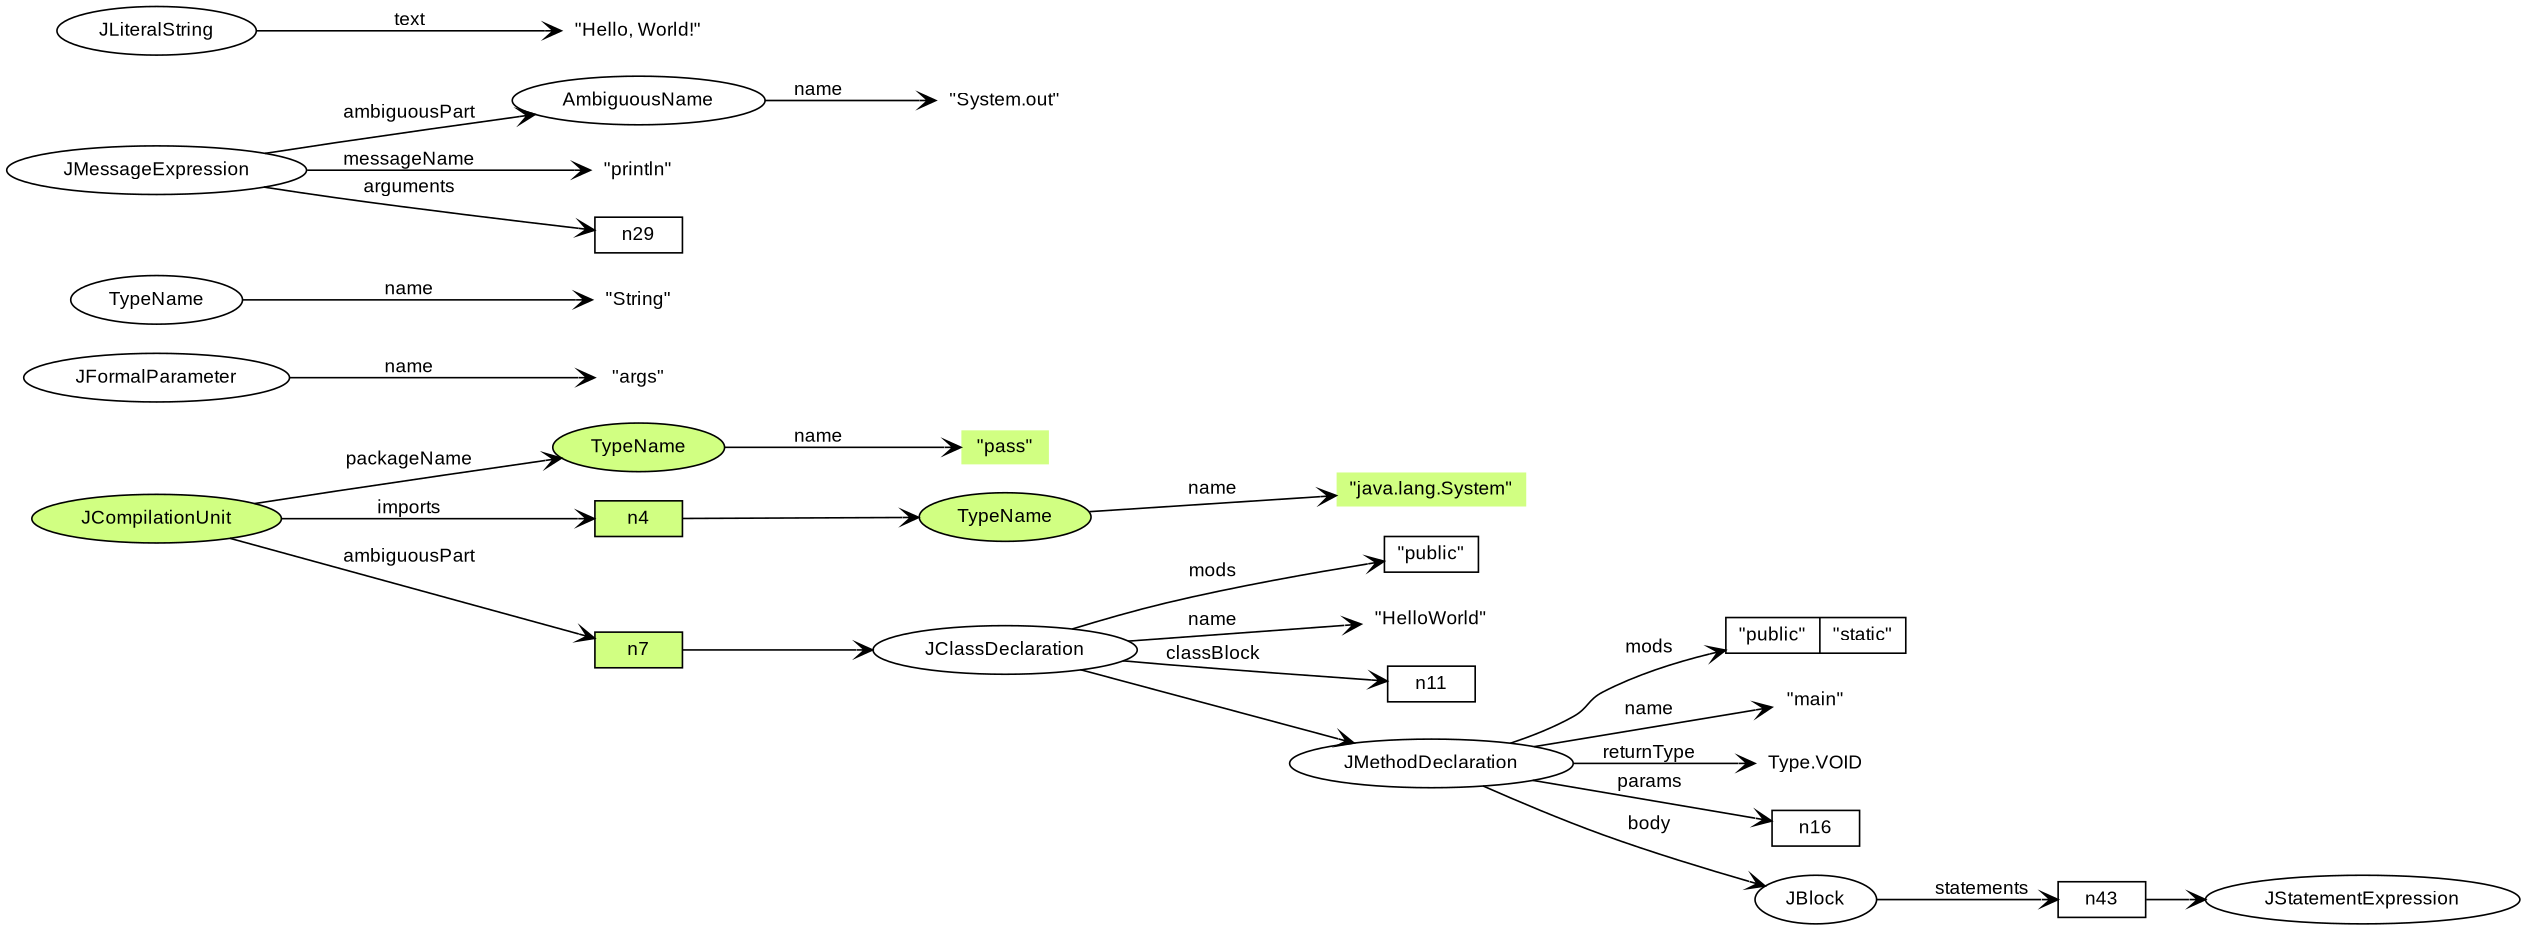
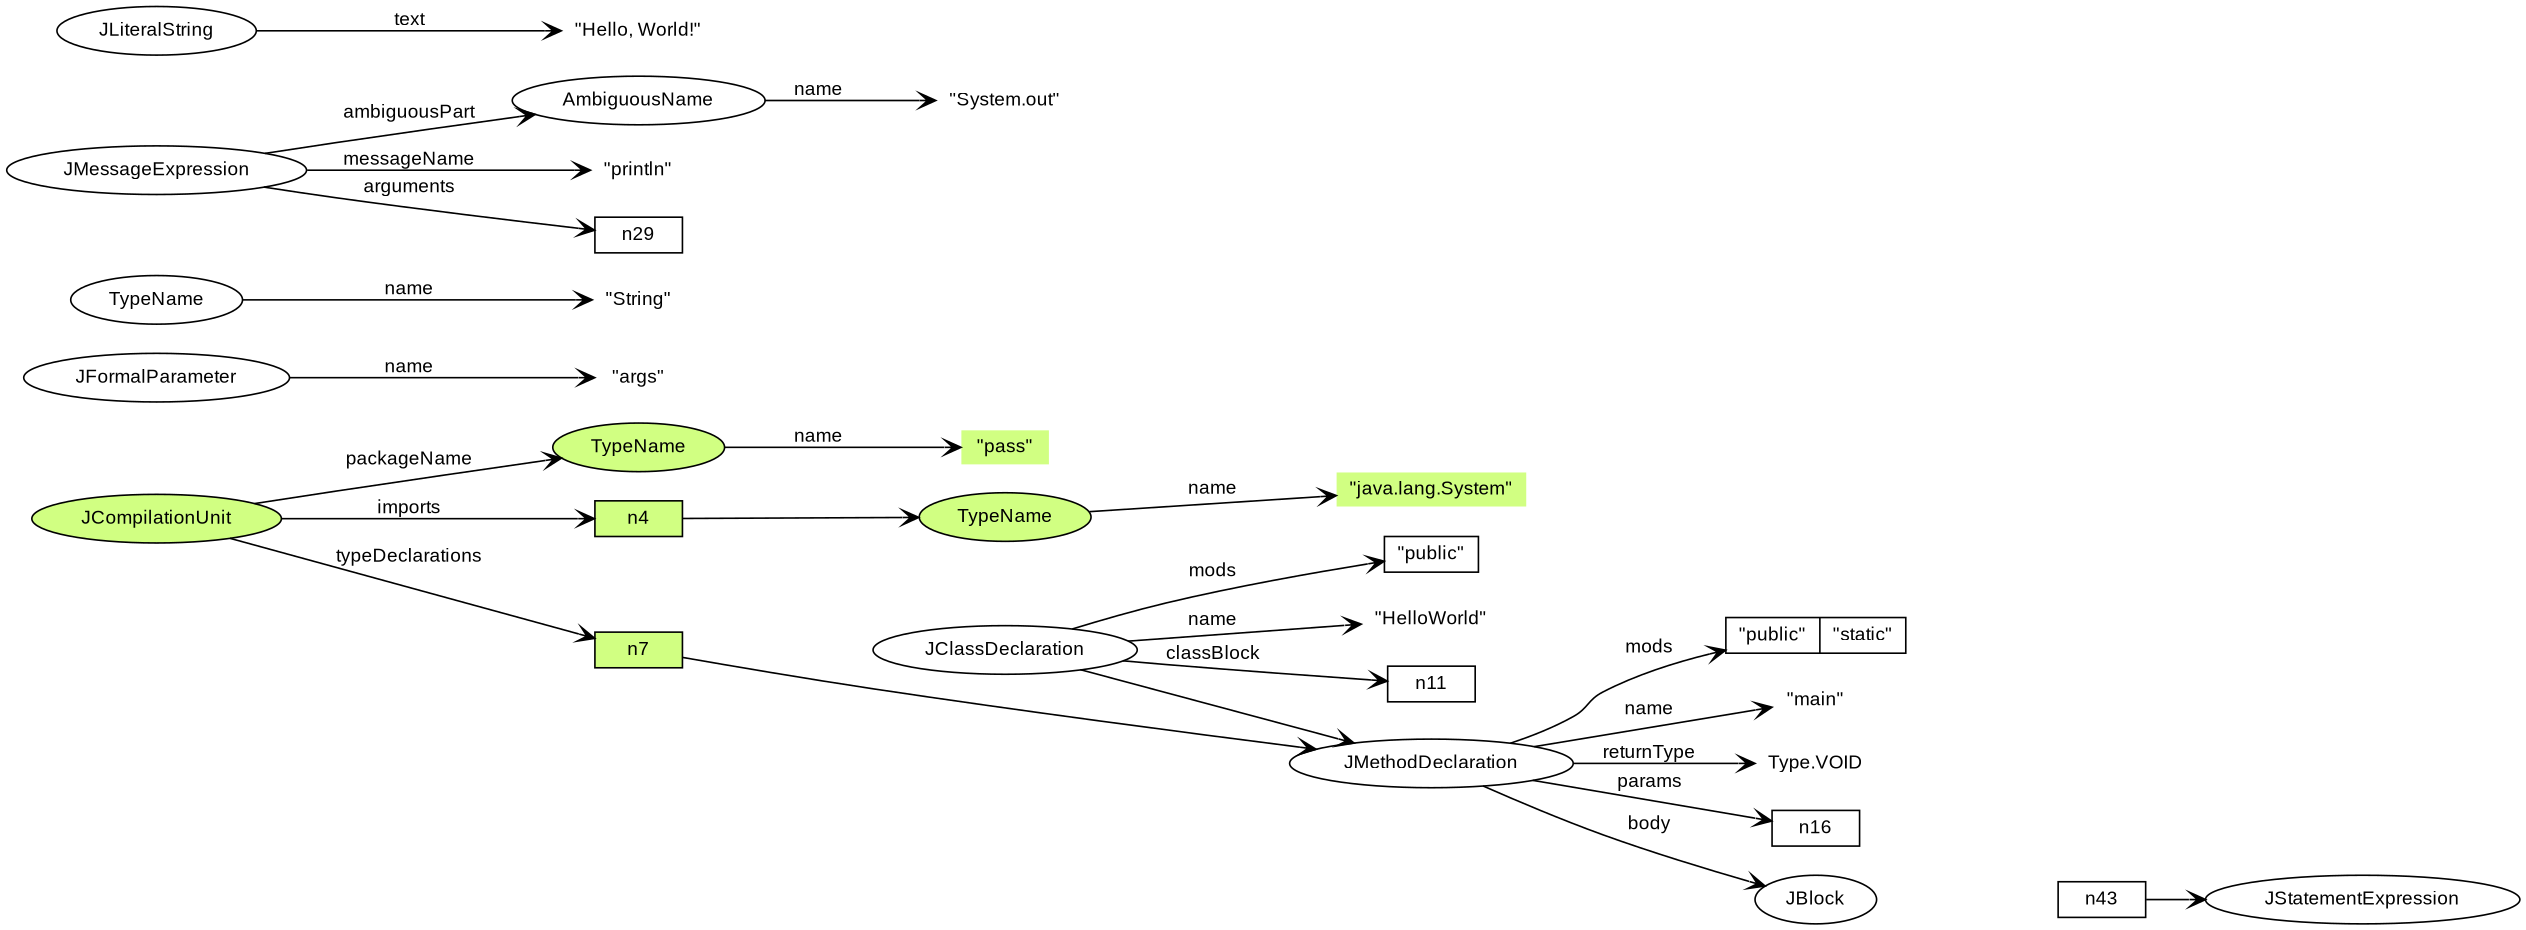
edge "JCompilationUnit" -> "n7": label "ambiguousPart" -> "typeDeclarations"
edge "n7" -> "JClassDeclaration": now "n7" -> "JMethodDeclaration"
edge "JBlock" -> "n43": removed, label "statements"
